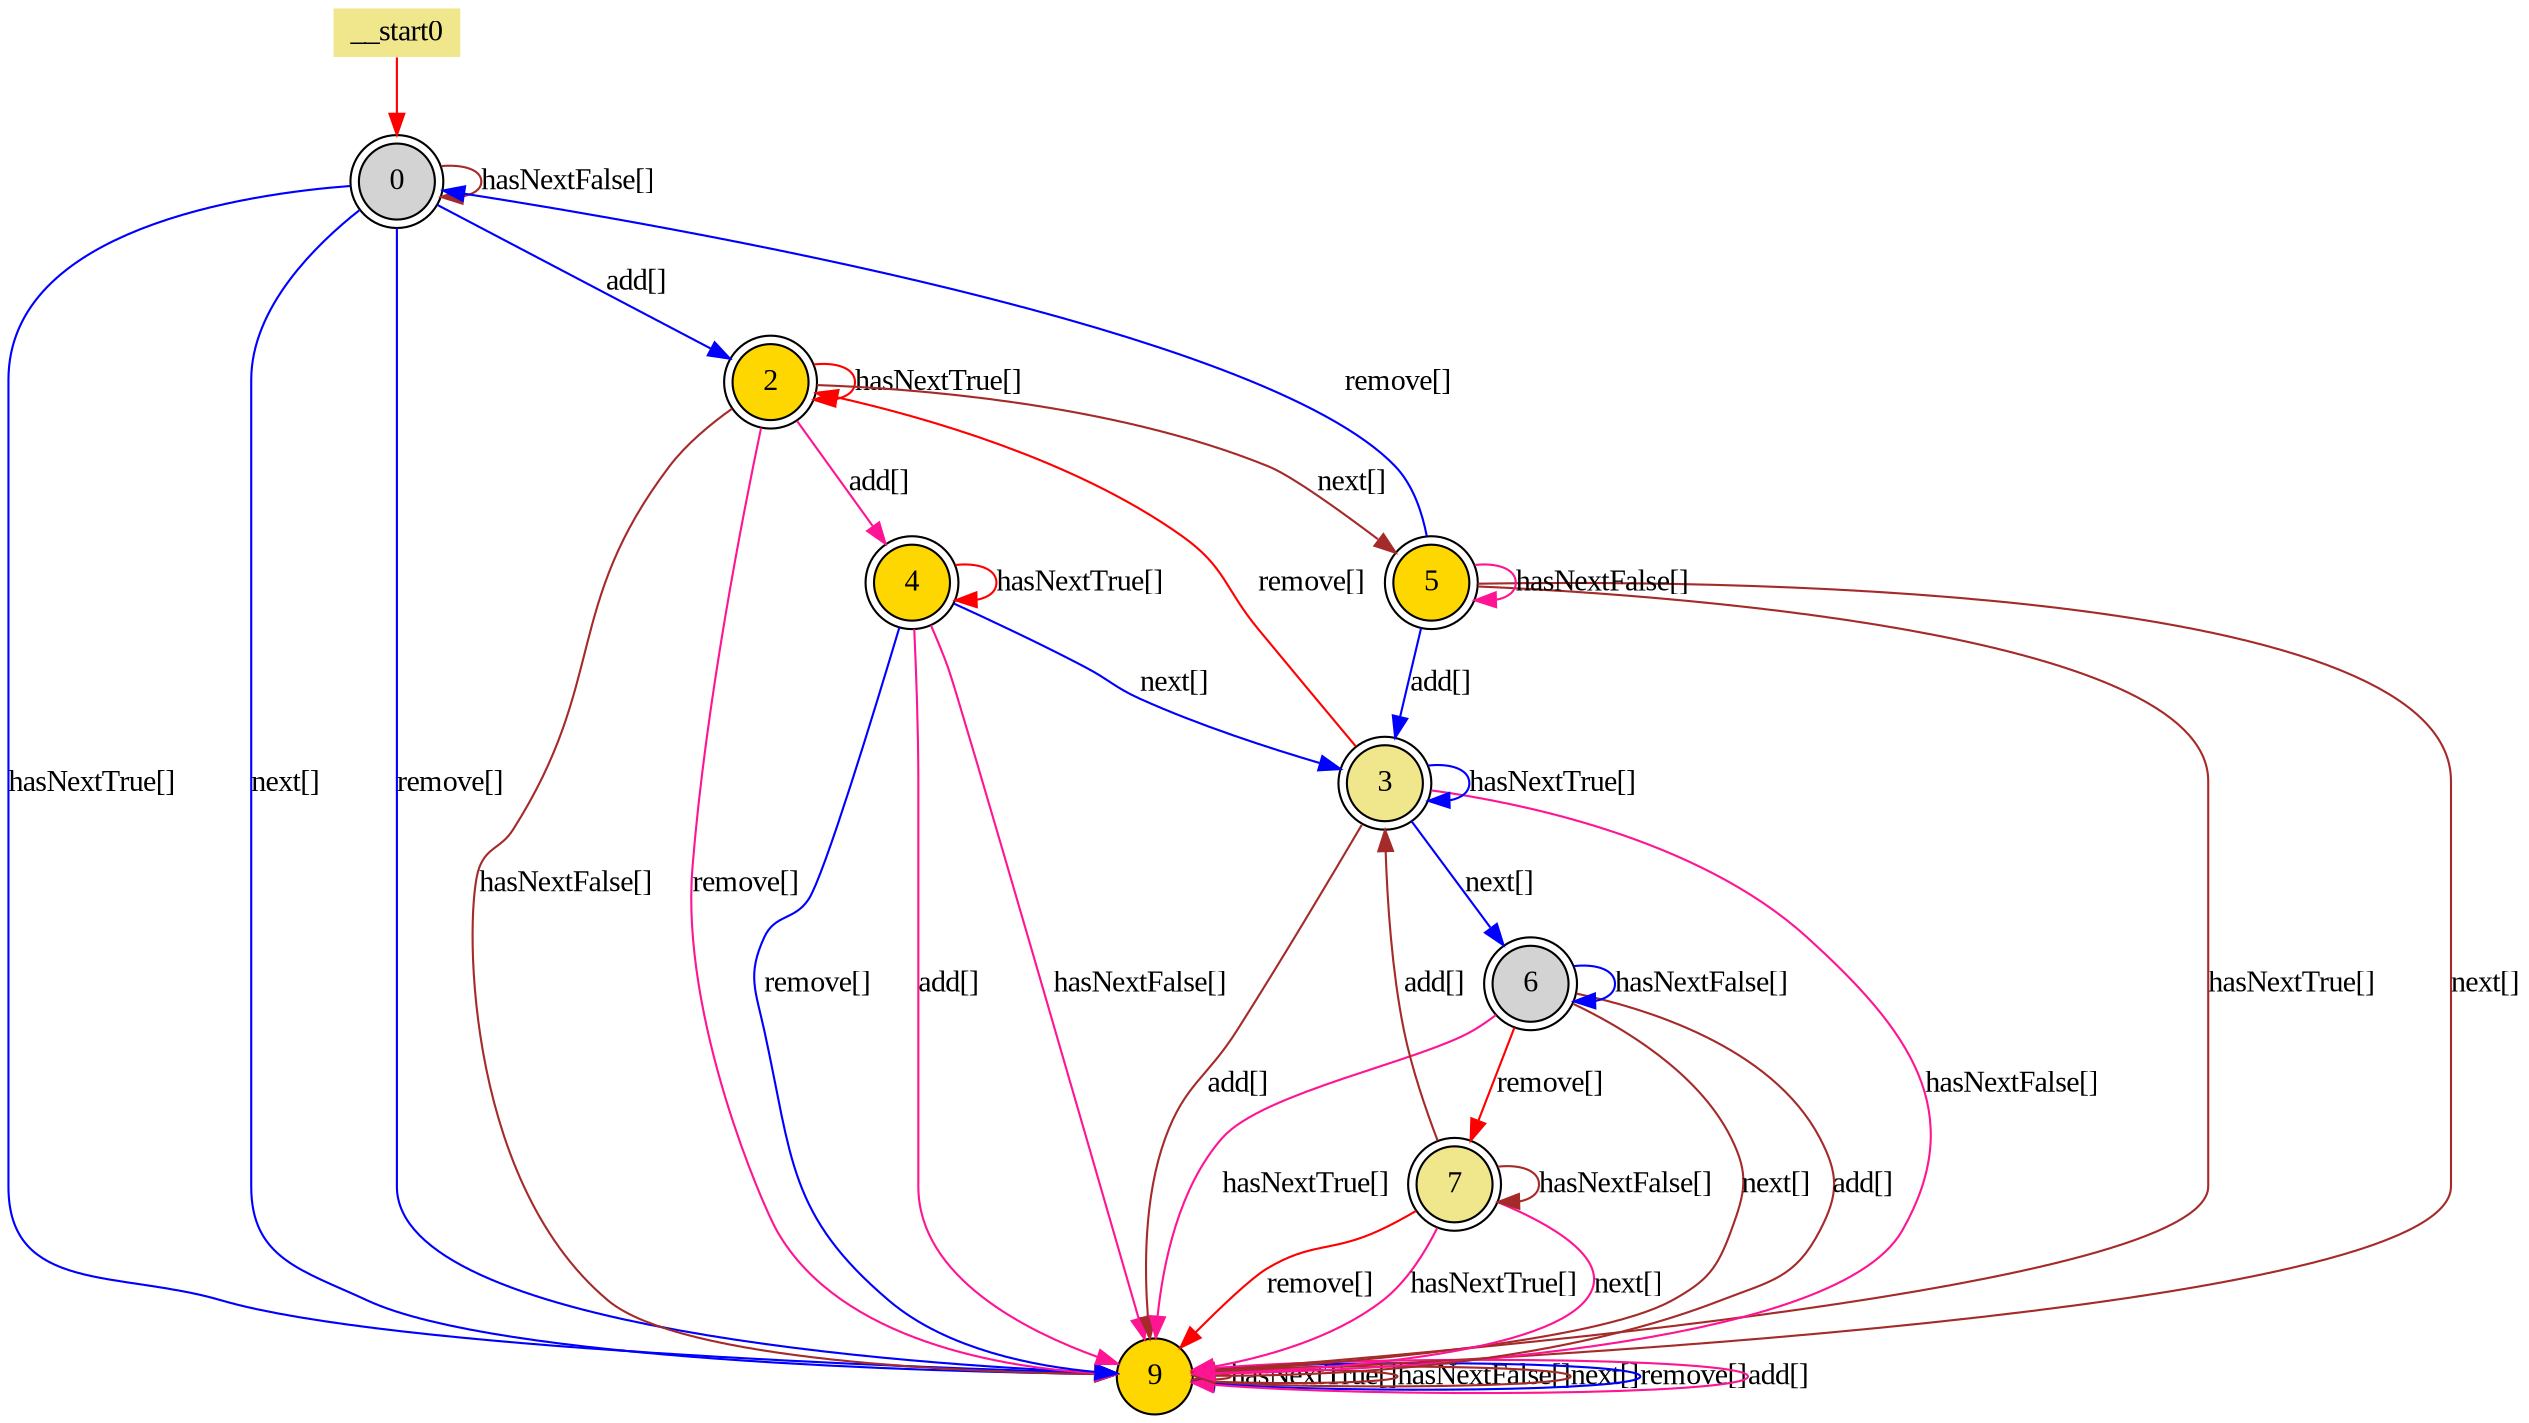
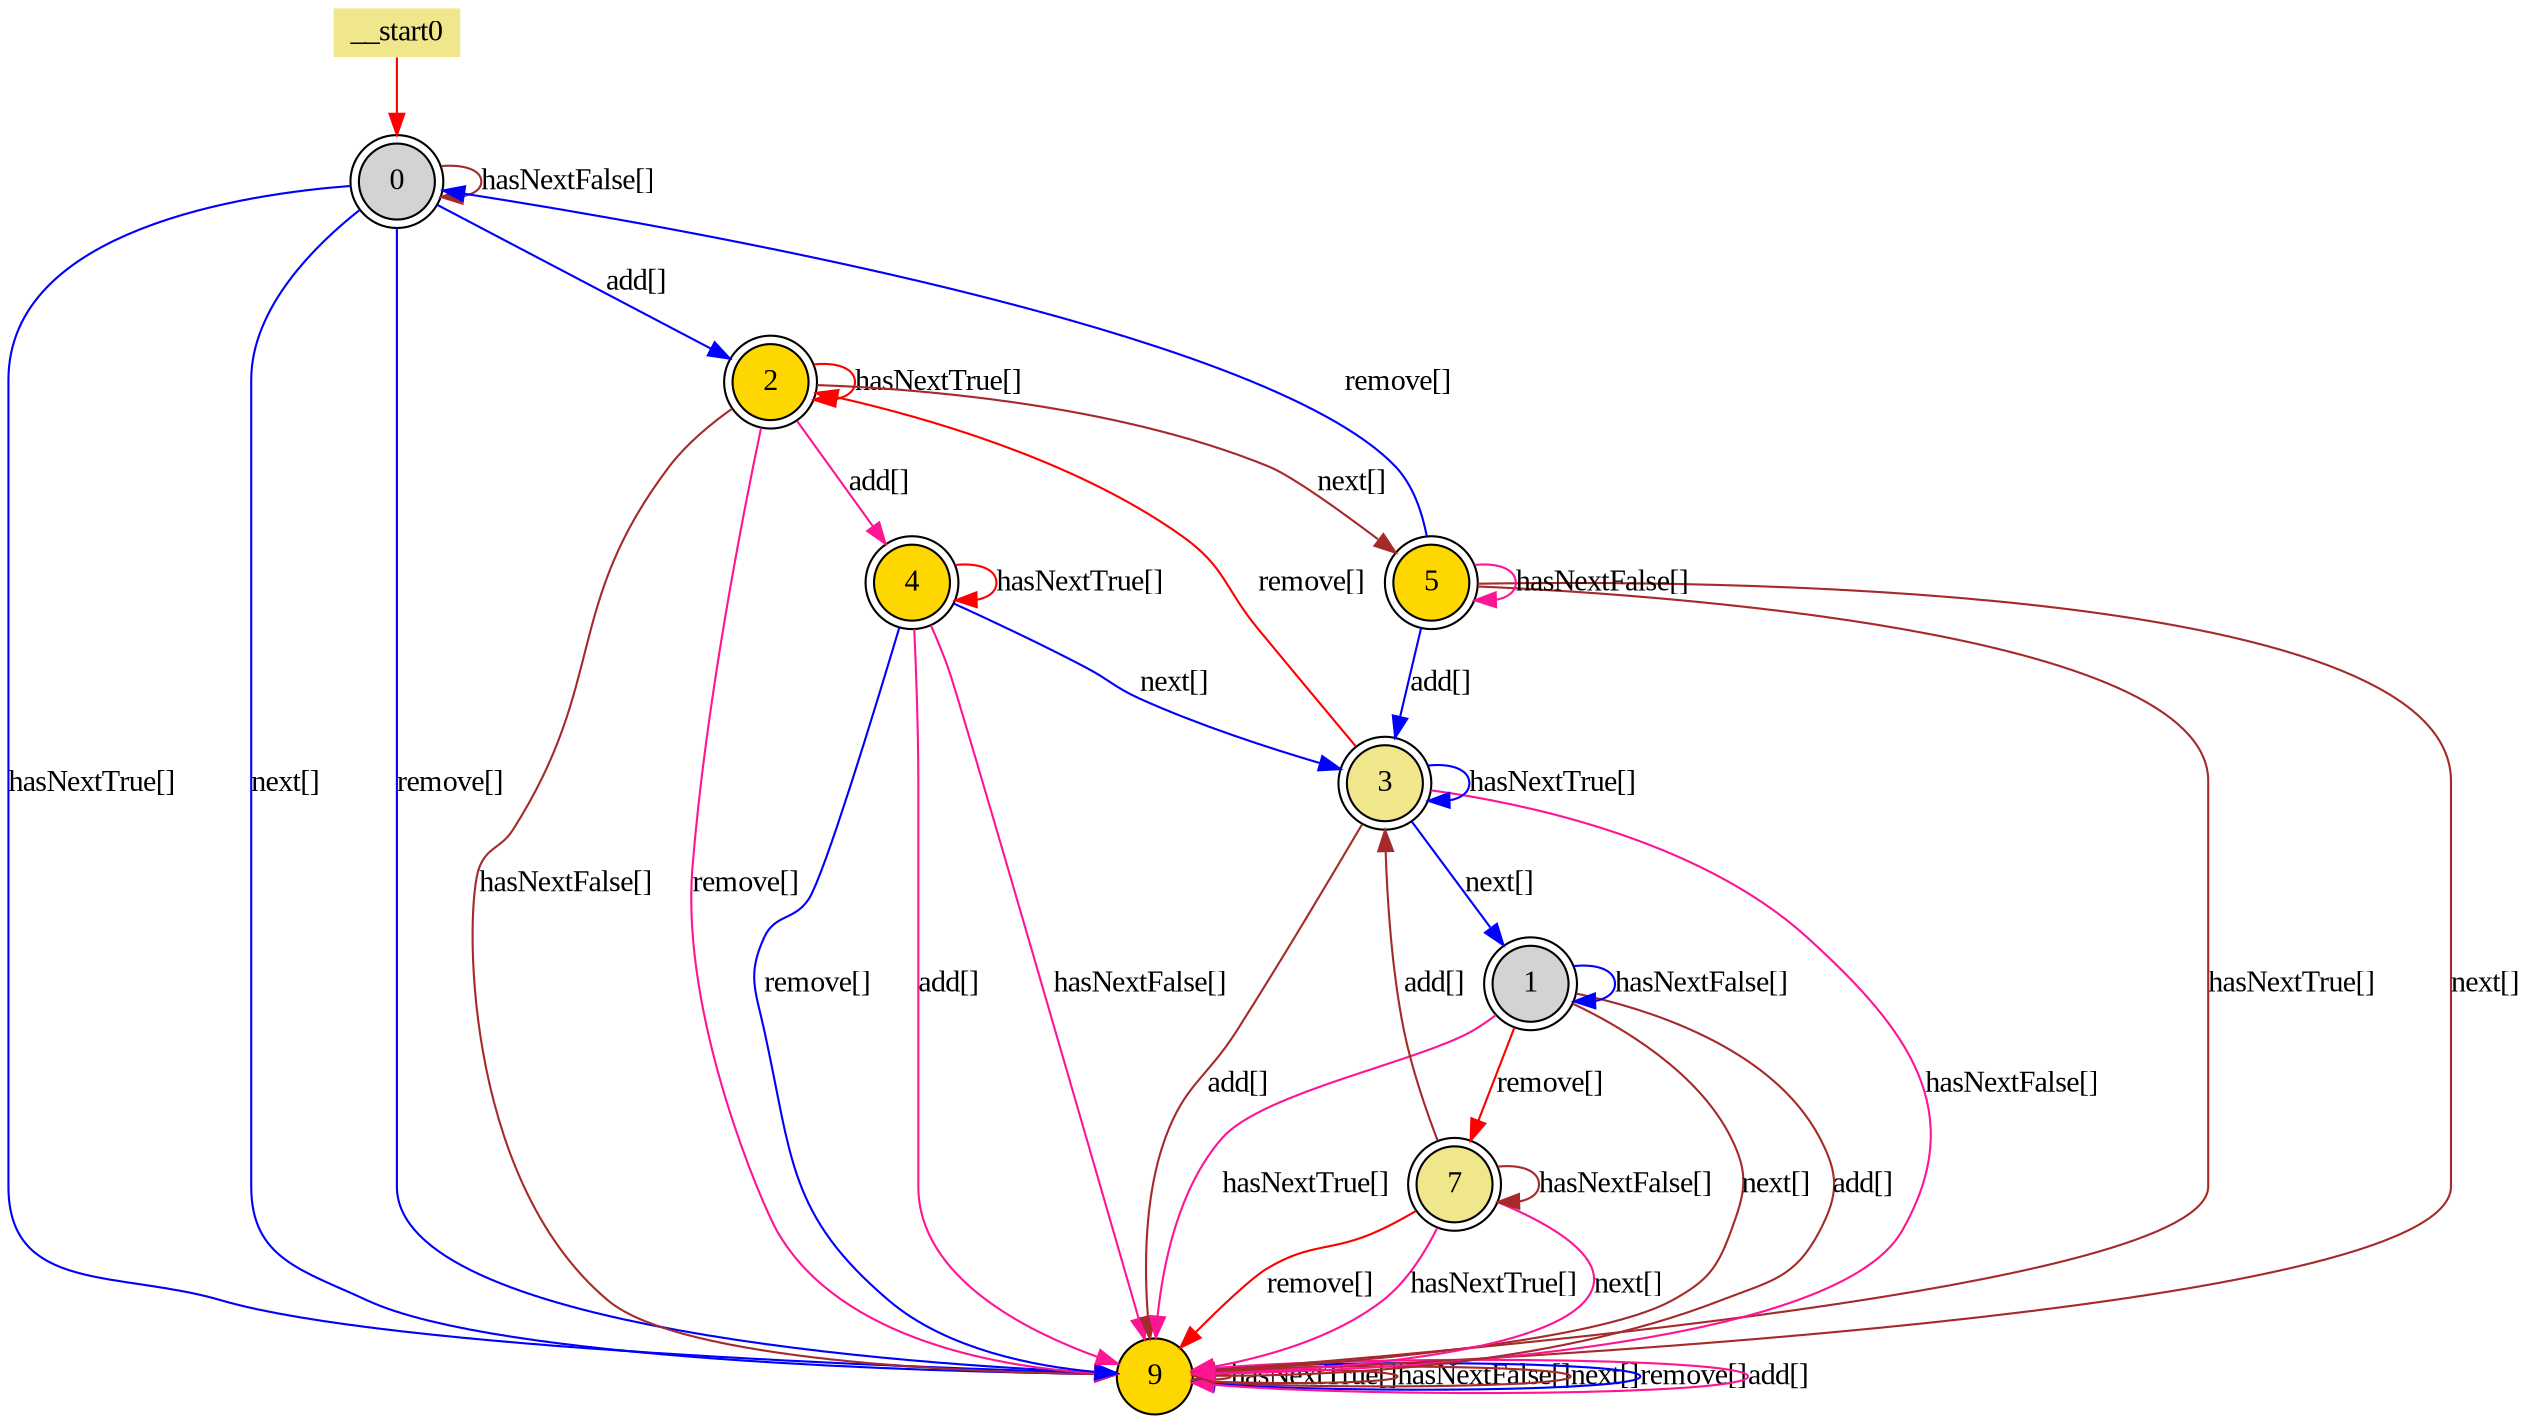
node "6": label "6" -> "1"
